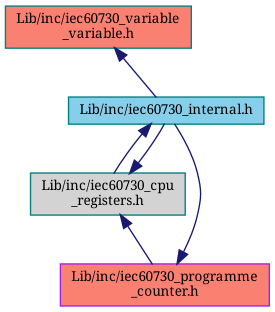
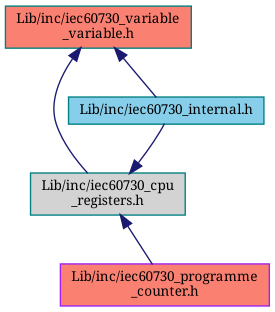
edge "Lib/inc/iec60730_cpu _registers.h" -> "Lib/inc/iec60730_internal.h": now "Lib/inc/iec60730_cpu _registers.h" -> "Lib/inc/iec60730_variable _variable.h"
edge "Lib/inc/iec60730_internal.h" -> "Lib/inc/iec60730_programme _counter.h": removed
